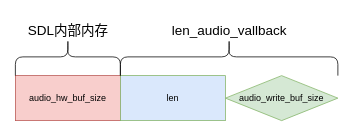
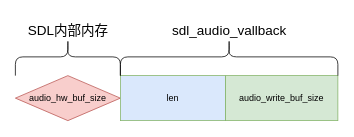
node "len_audio_vallback": label "len_audio_vallback" -> "sdl_audio_vallback"
node "audio_hw_buf_size": shape rectangle -> diamond
node "audio_write_buf_size": shape diamond -> rectangle
